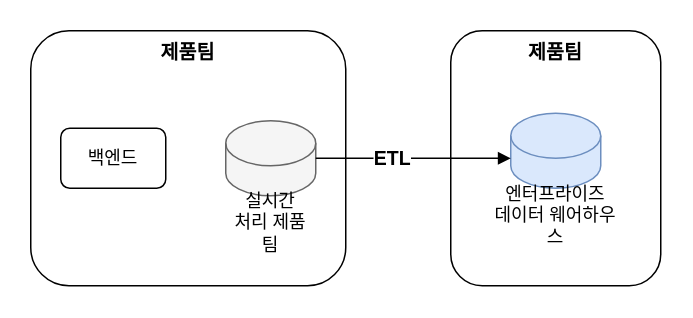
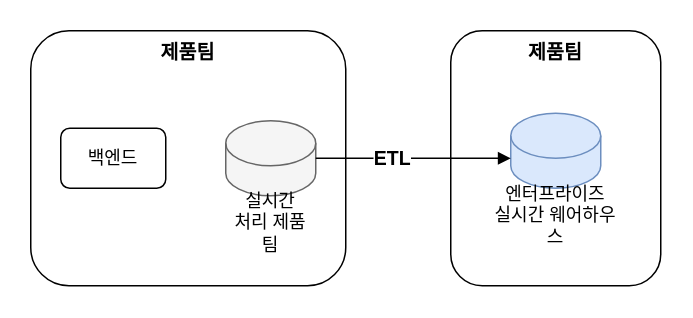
node "엔터프라이즈 데이터 웨어하우스": label "엔터프라이즈 데이터 웨어하우스" -> "엔터프라이즈 실시간 웨어하우스"
